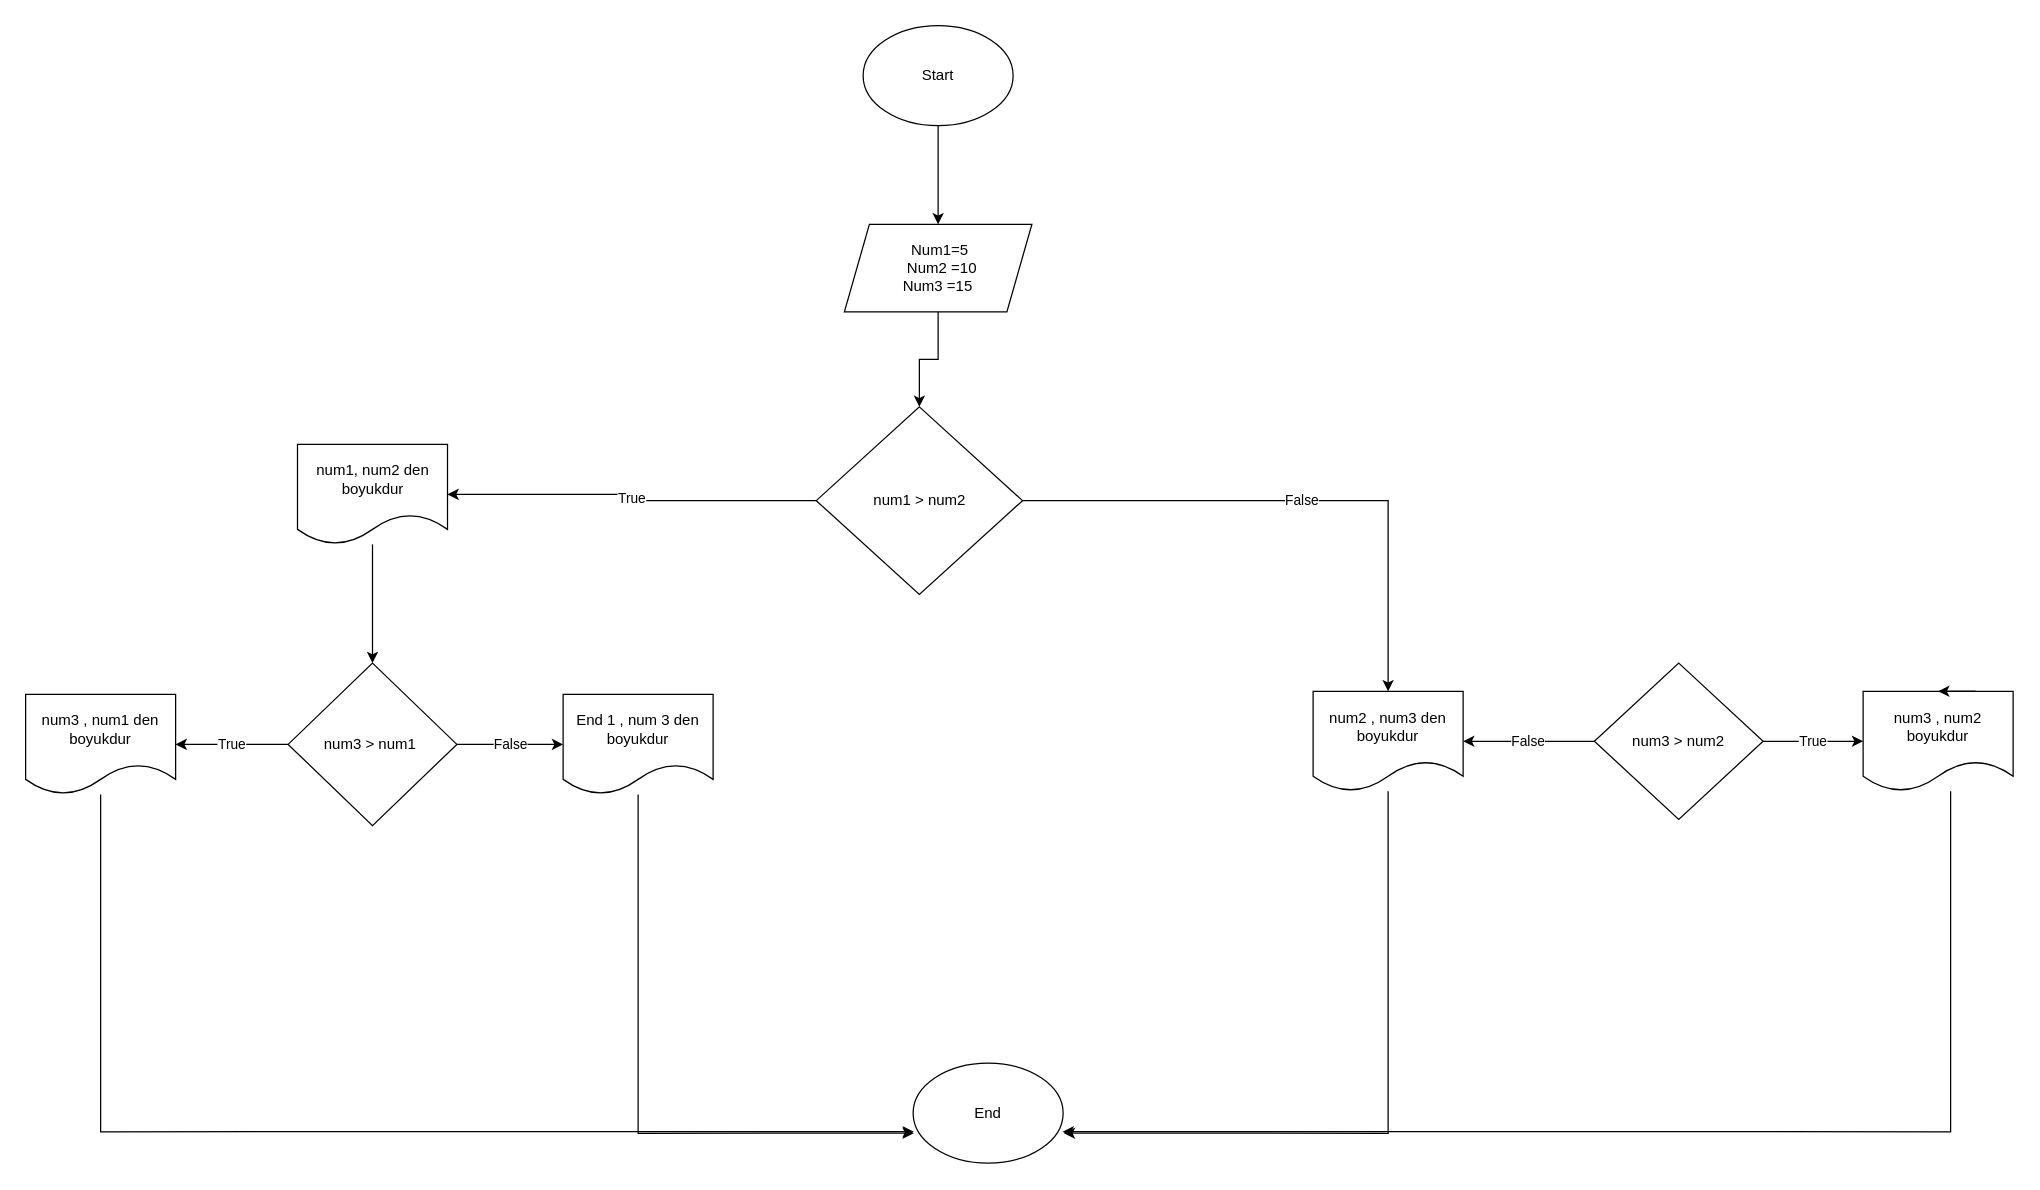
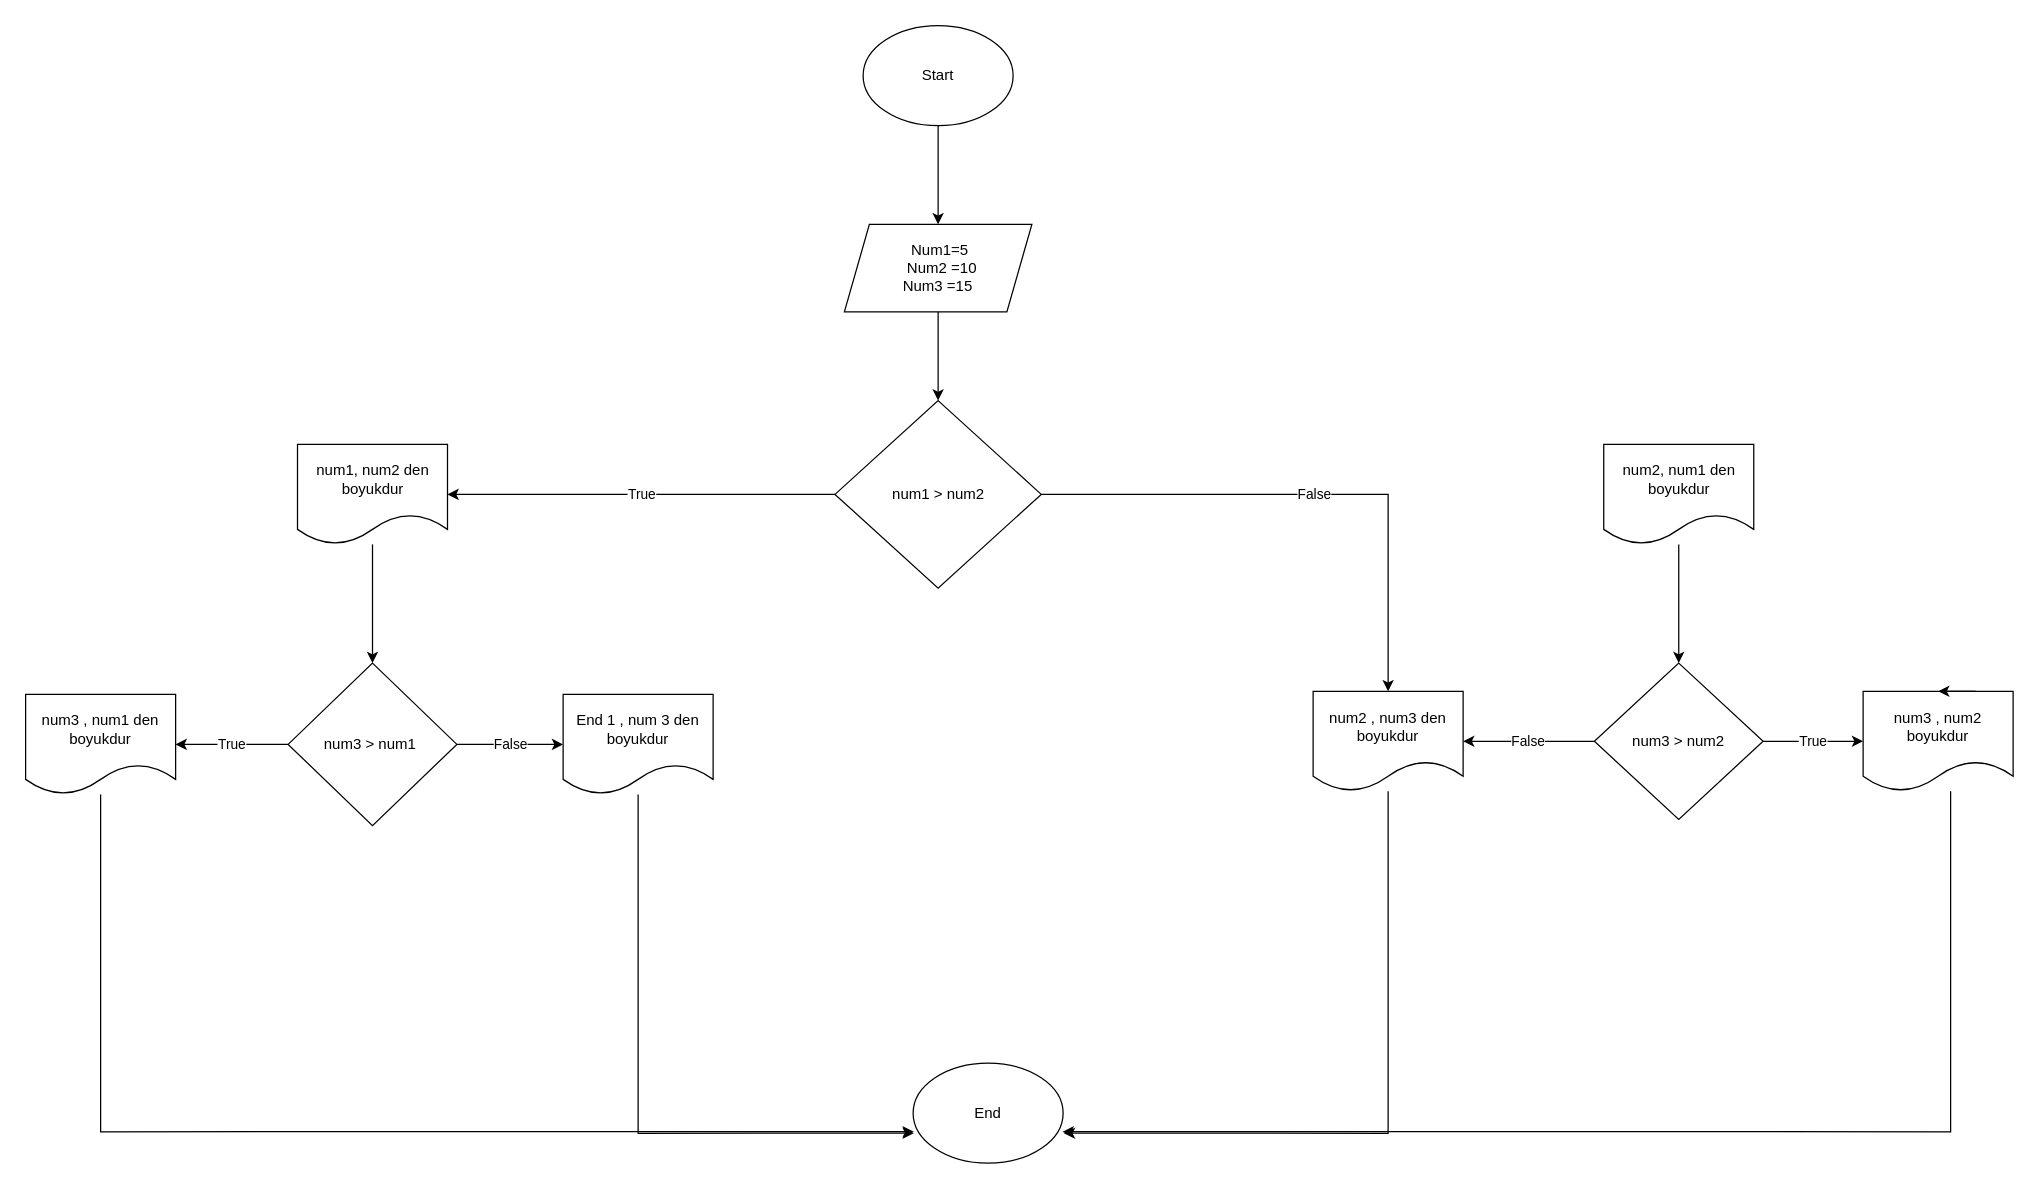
node "num2, num1 den boyukdur": added
node "num1 > num2": moved (919, 501) -> (938, 494)
edge "num2, num1 den boyukdur" -> "num3 > num2": added
